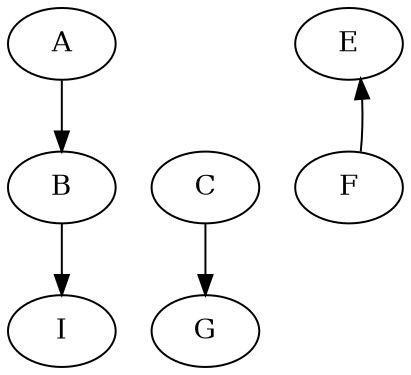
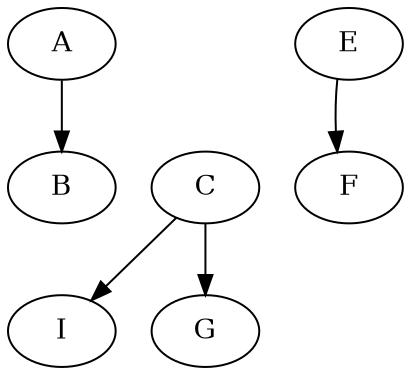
edge "F" -> "E": reversed
edge "B" -> "I": now "C" -> "I"
